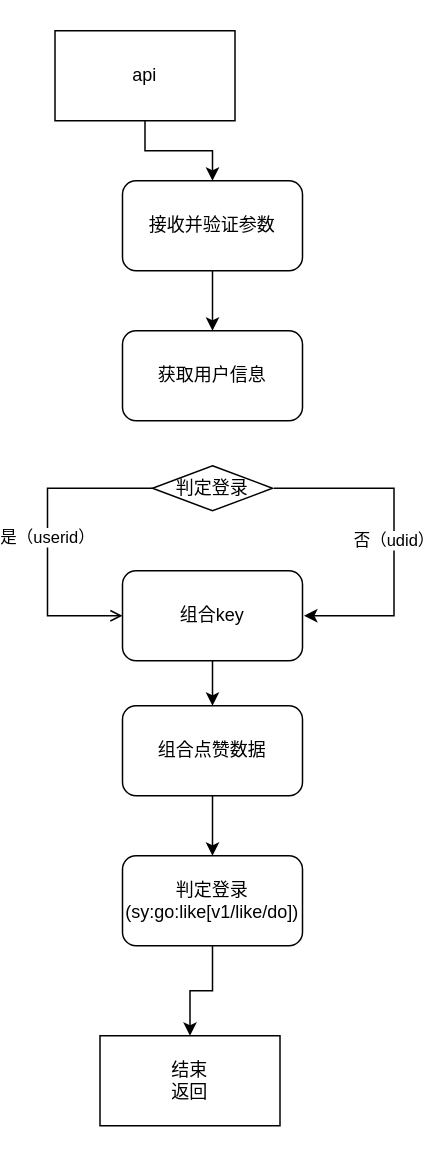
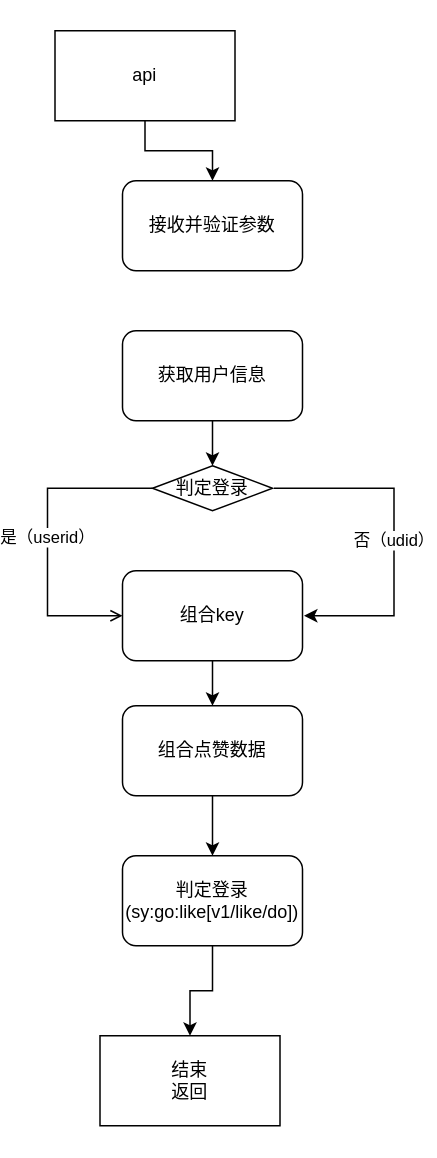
edge "接收并验证参数" -> "获取用户信息": removed
edge "获取用户信息" -> "判定登录": added
